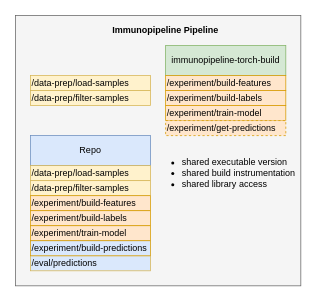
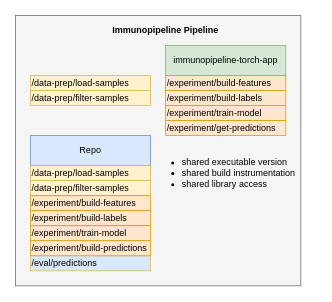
node "immunopipeline-torch-build": label "immunopipeline-torch-build" -> "immunopipeline-torch-app"
node "/experiment/get-predictions": style dashed -> solid
node "/experiment/build-predictions": fillcolor #dae8fc -> #ffe6cc
